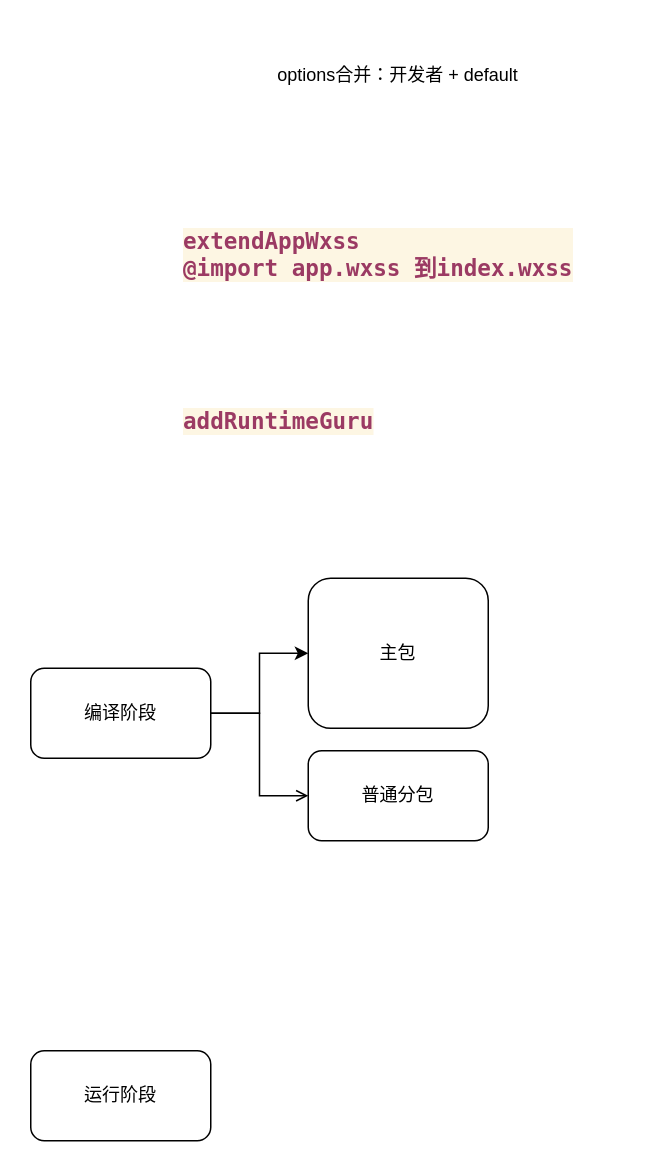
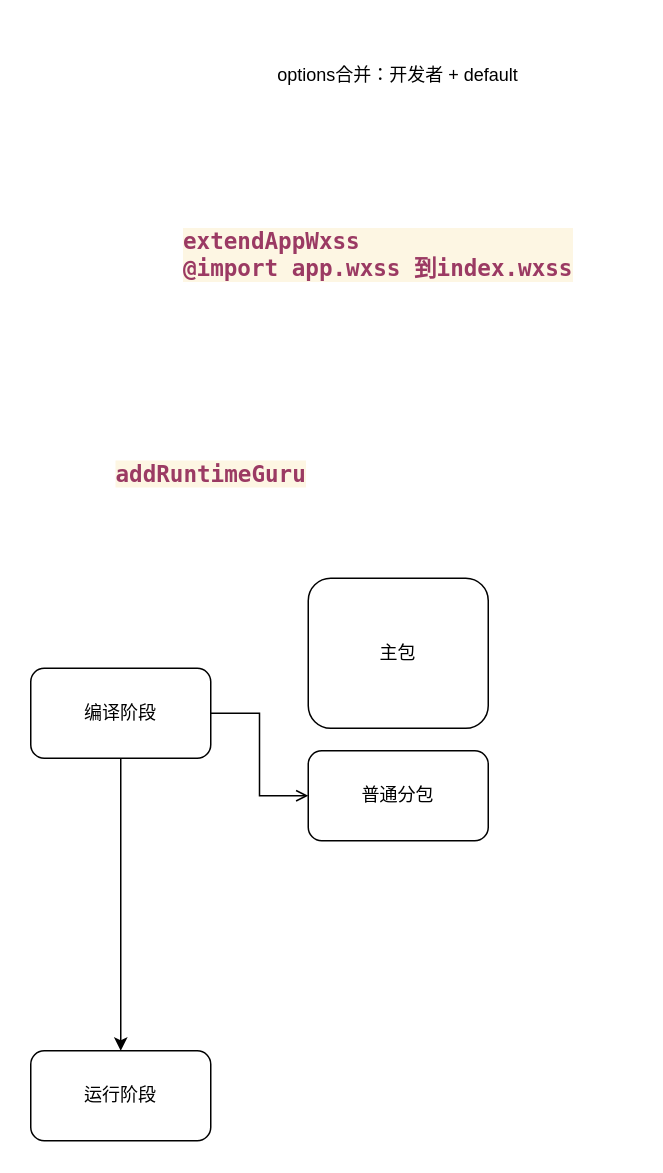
node "addRuntimeGuru": moved (301, 428) -> (233, 481)
edge "编译阶段" -> "主包": now "编译阶段" -> "运行阶段"
